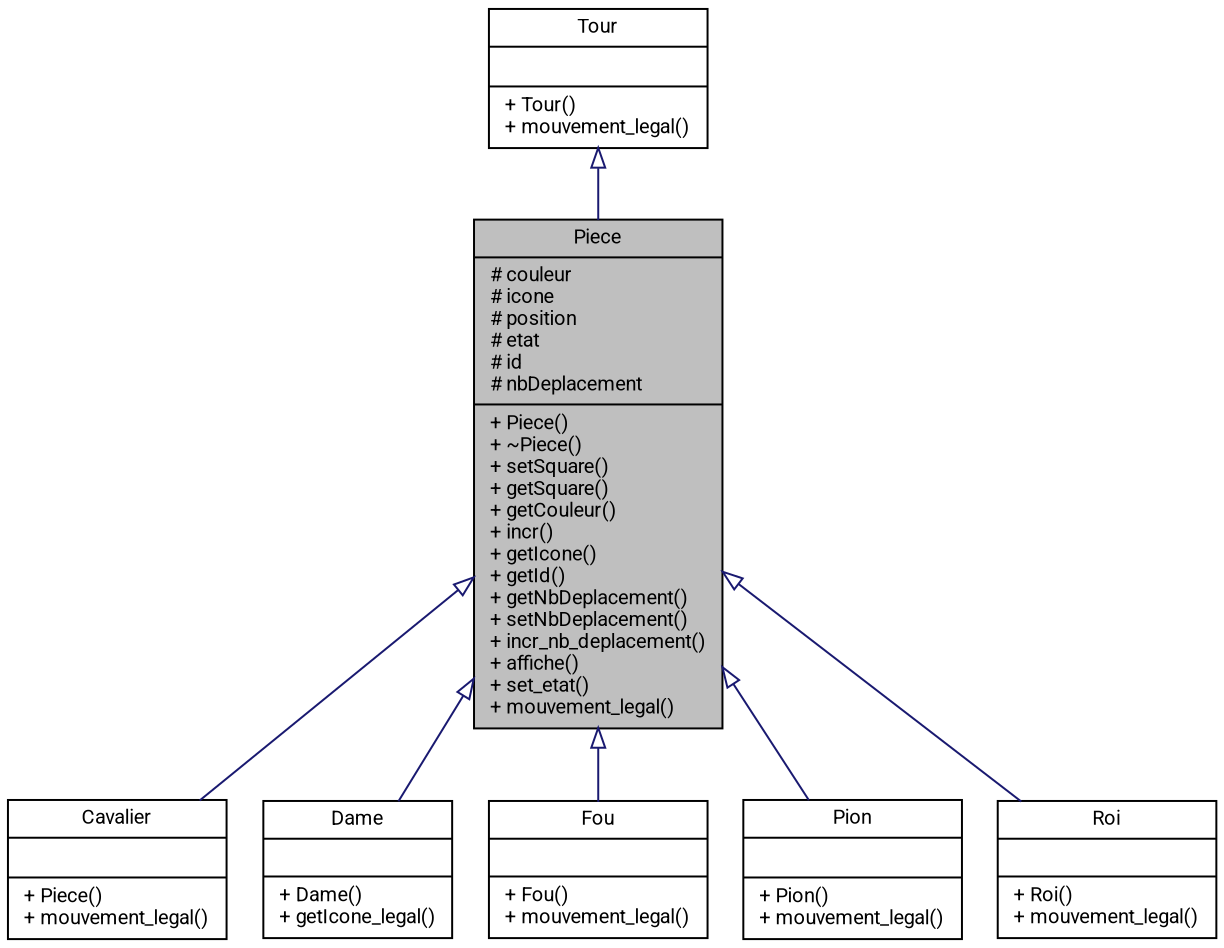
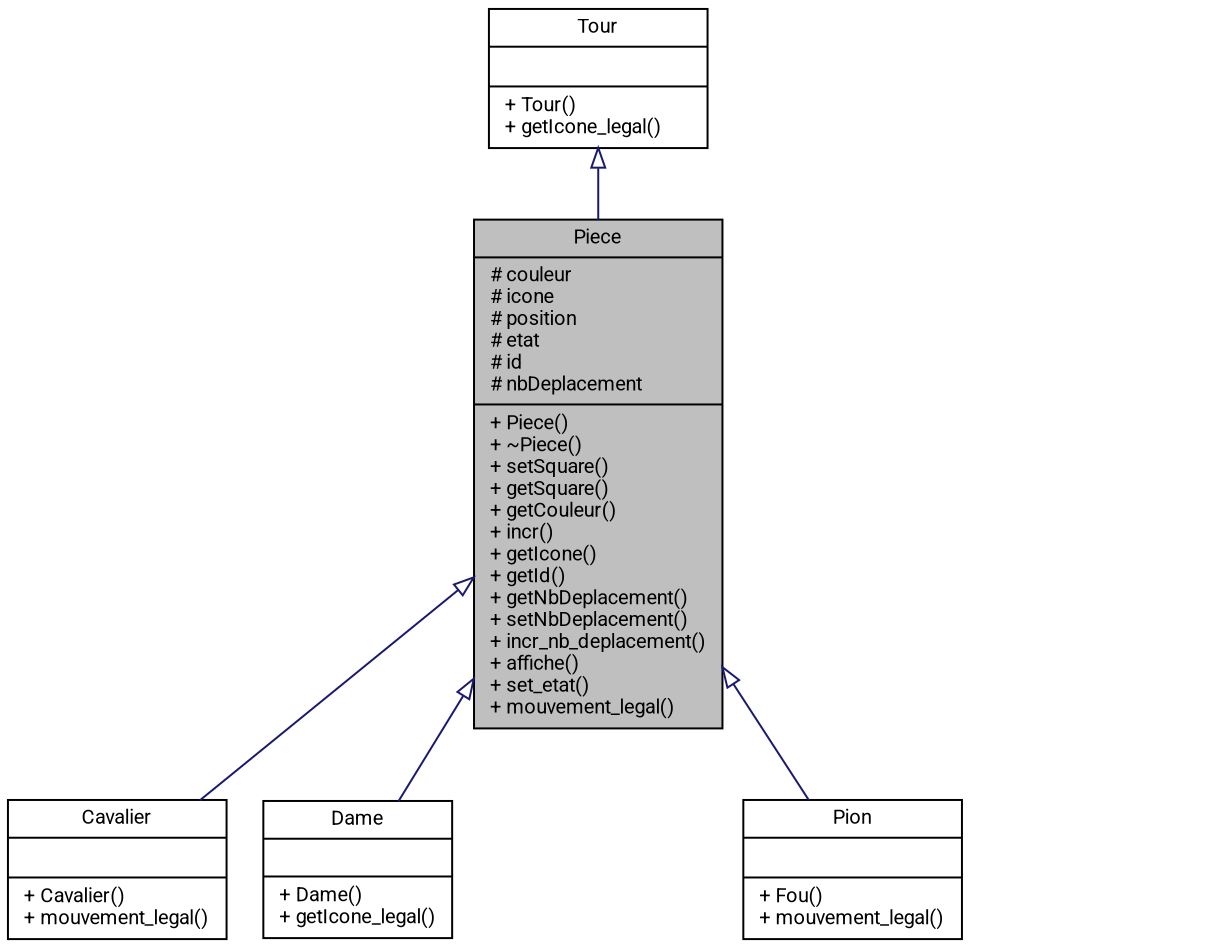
node "Tour": text "+ mouvement_legal()" -> "+ getIcone_legal()"
node "Fou": removed
node "Roi": removed
node "Cavalier": text "+ Piece()" -> "+ Cavalier()"
node "Pion": text "+ Pion()" -> "+ Fou()"
